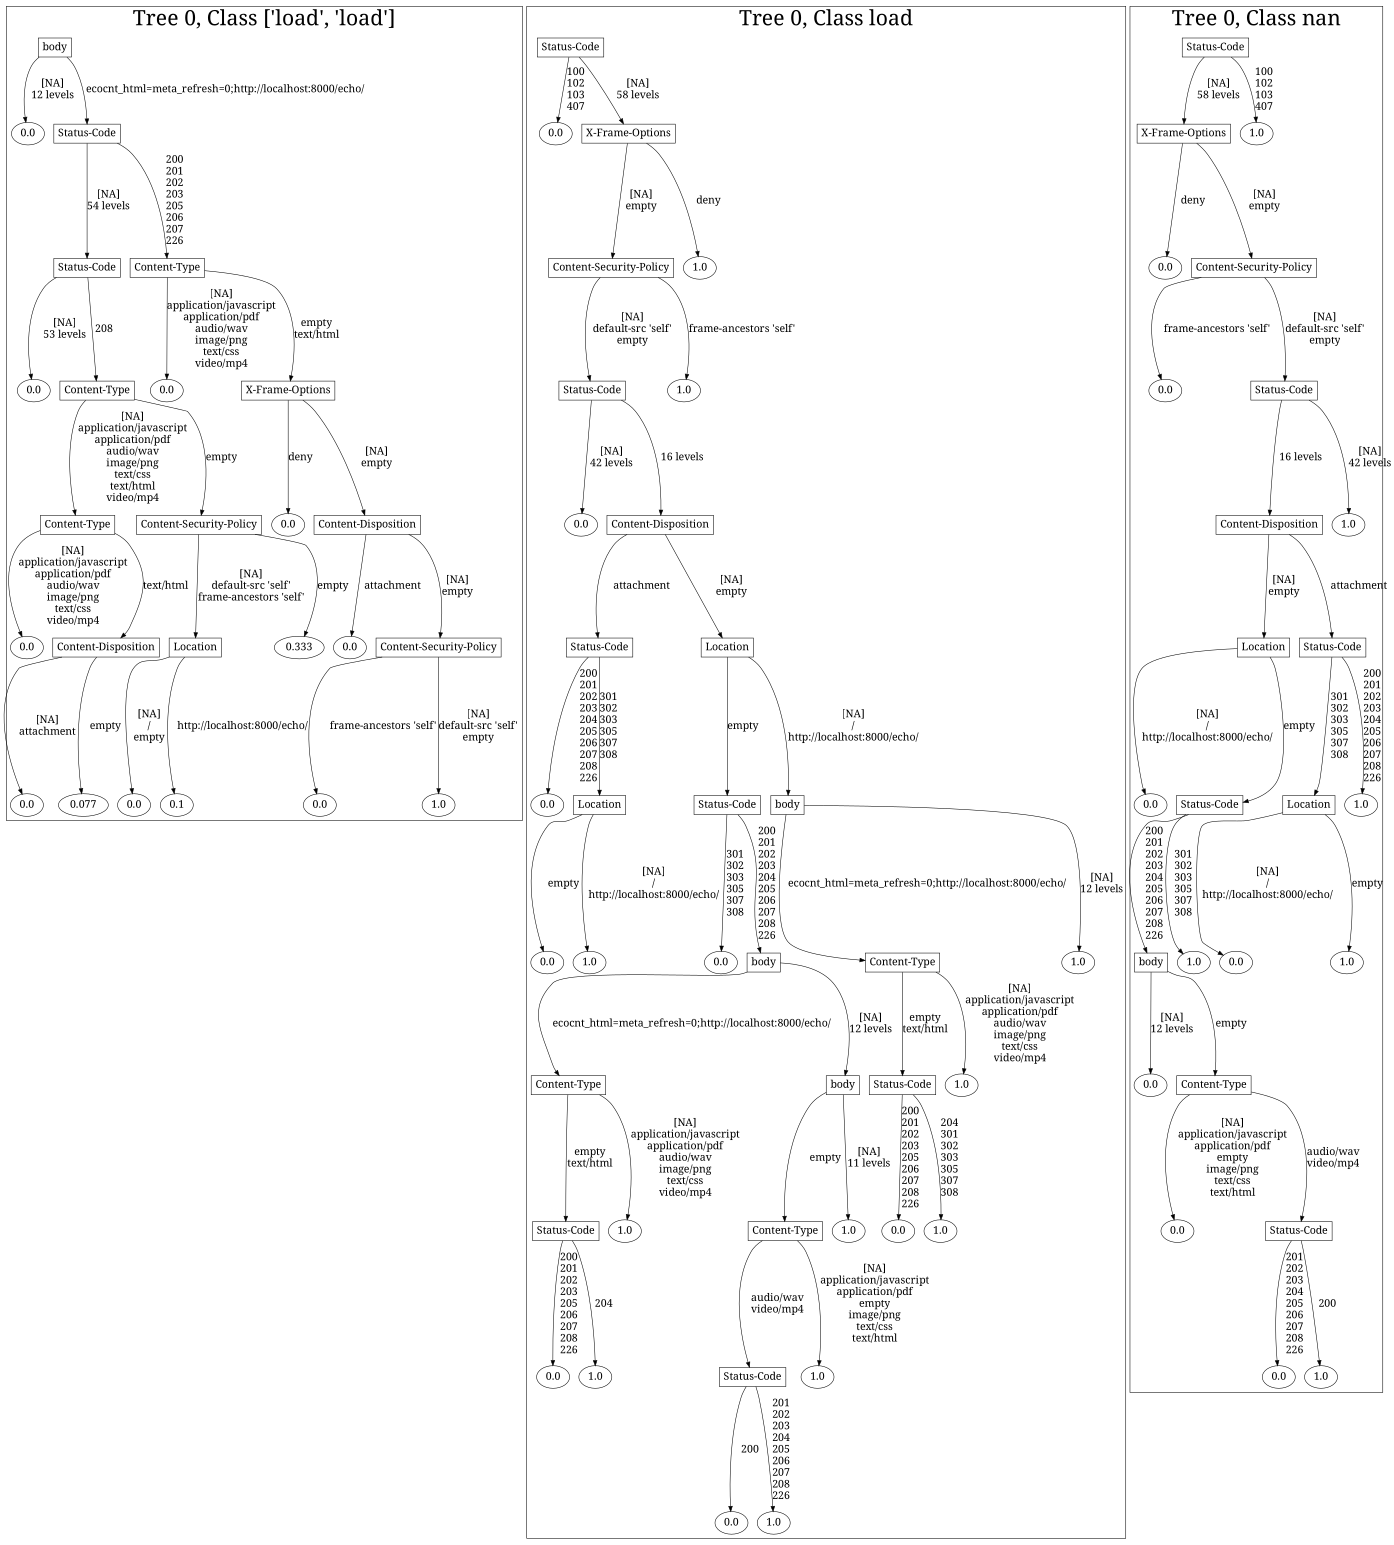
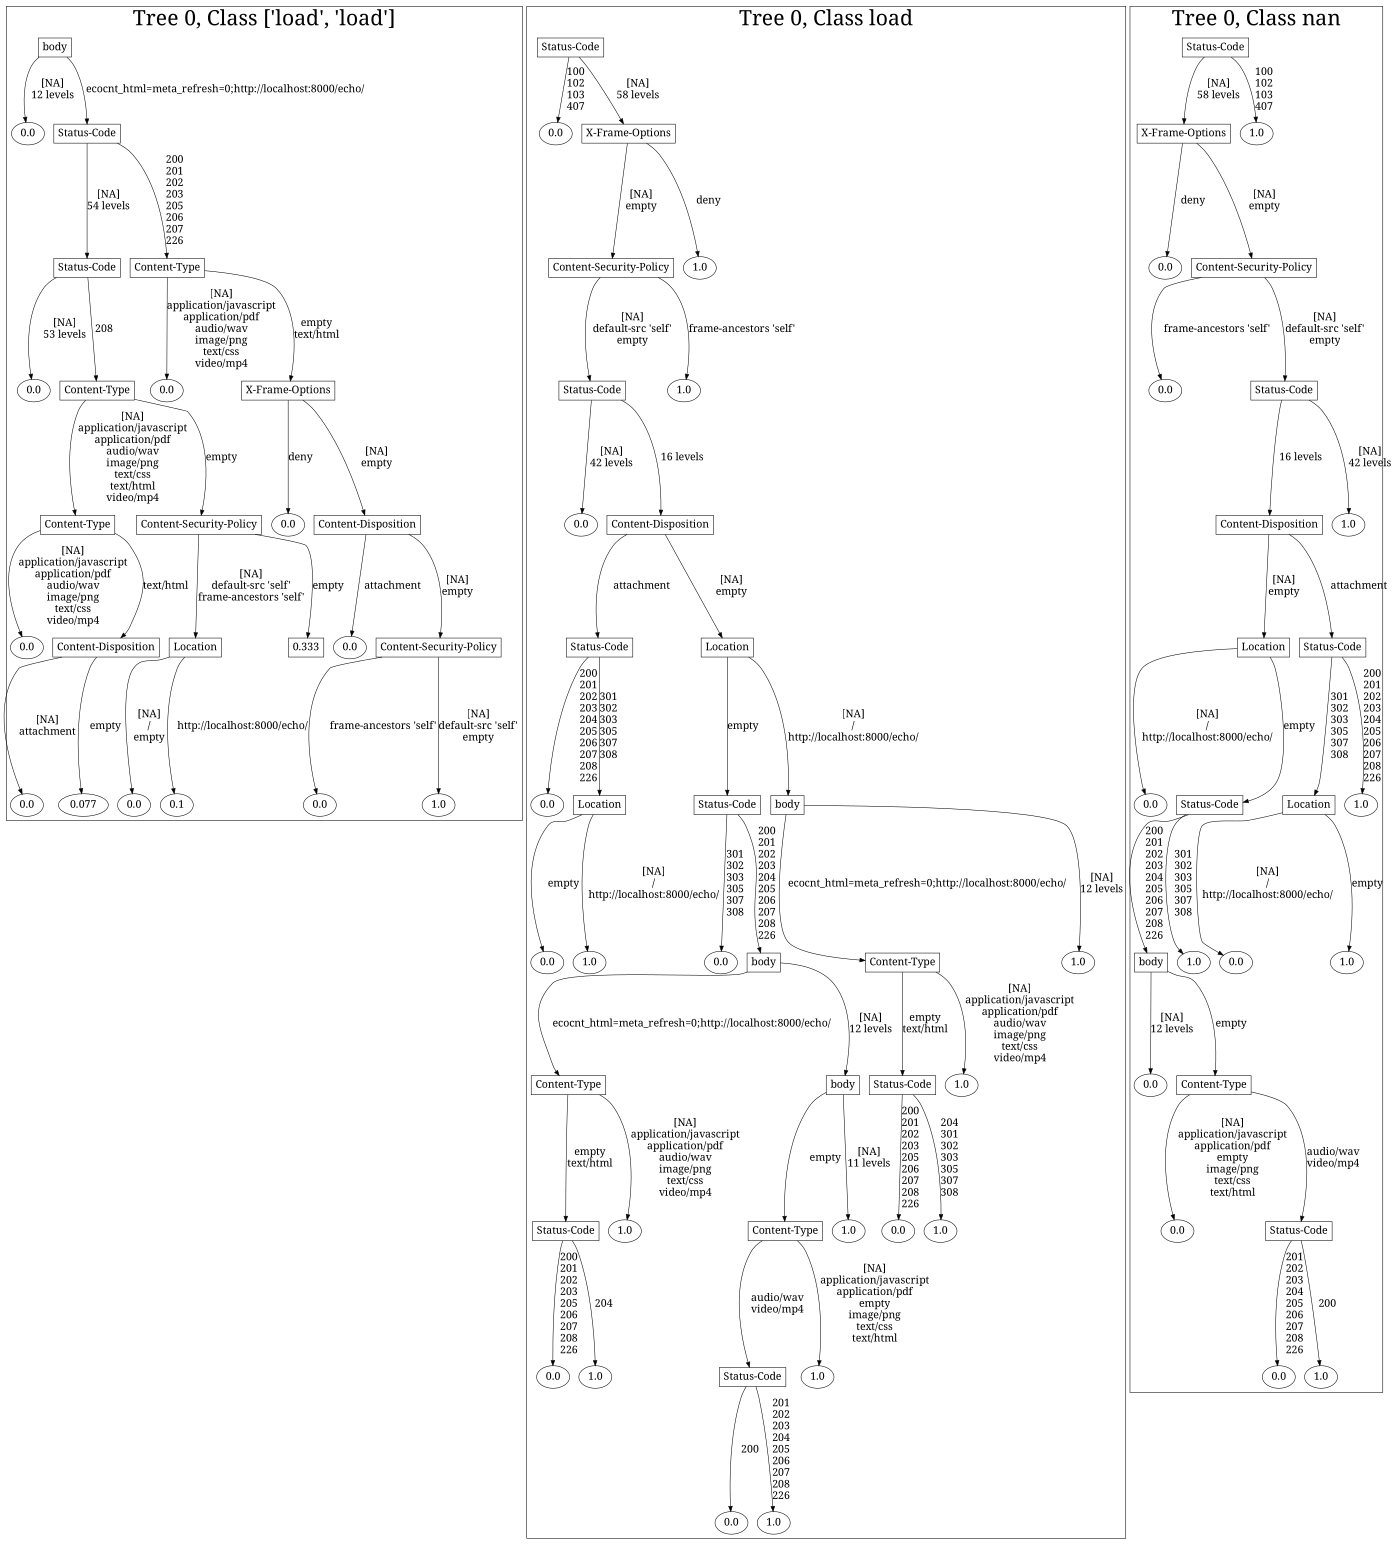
node "0.333": shape ellipse -> box
